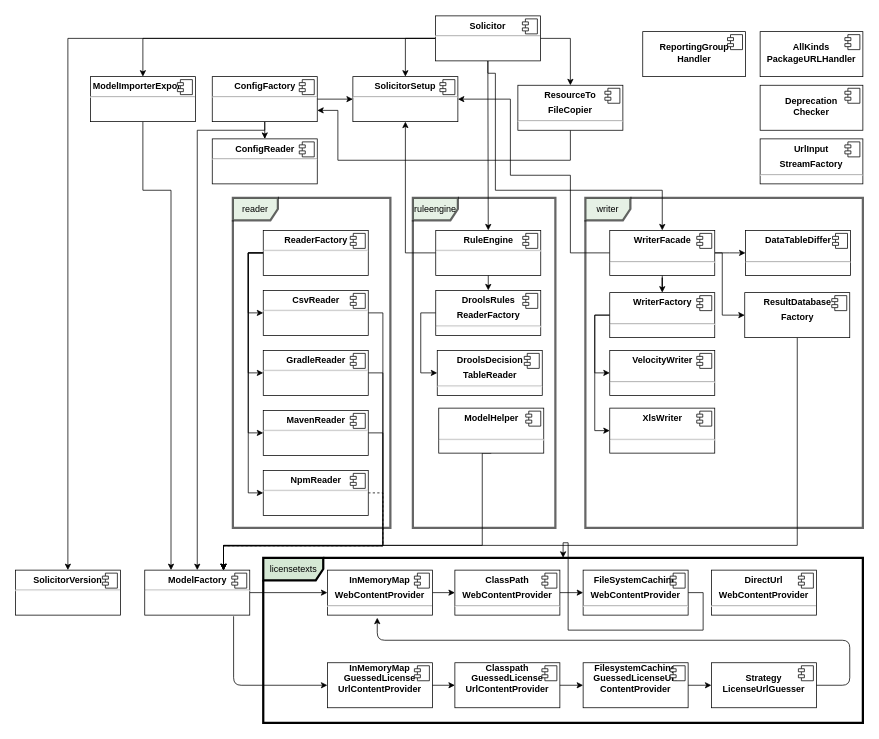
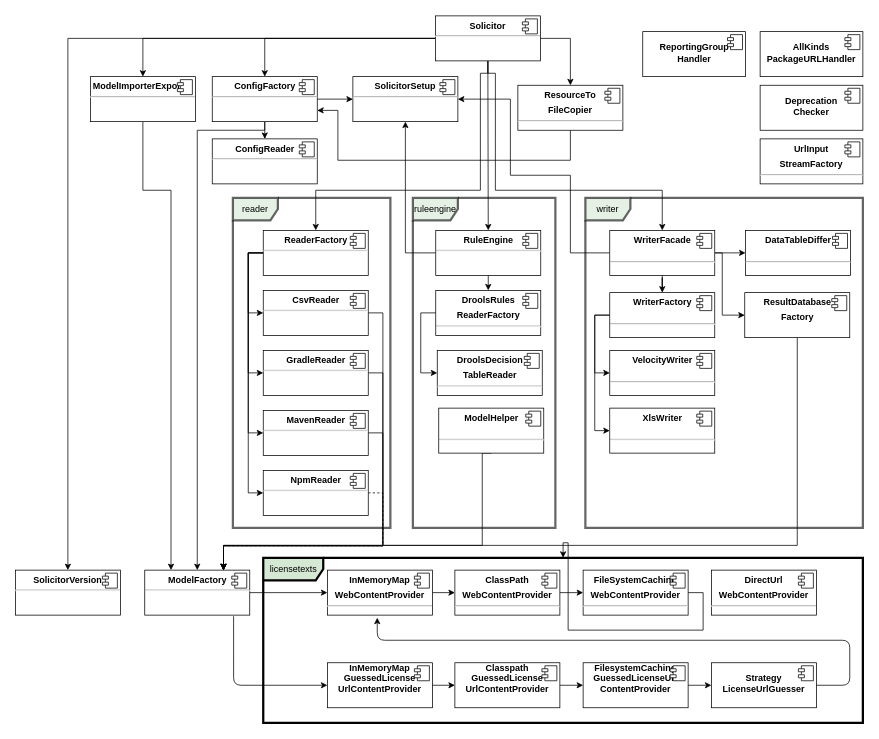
edge "Solicitor" -> "ConfigFactory": added
edge "Solicitor" -> "SolicitorSetup": removed
edge "Solicitor" -> "ReaderFactory": added
